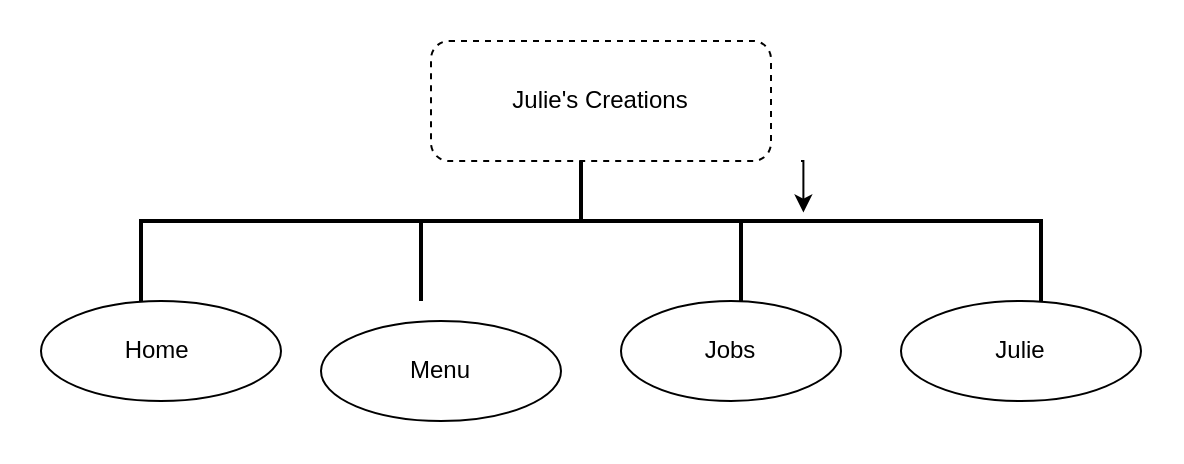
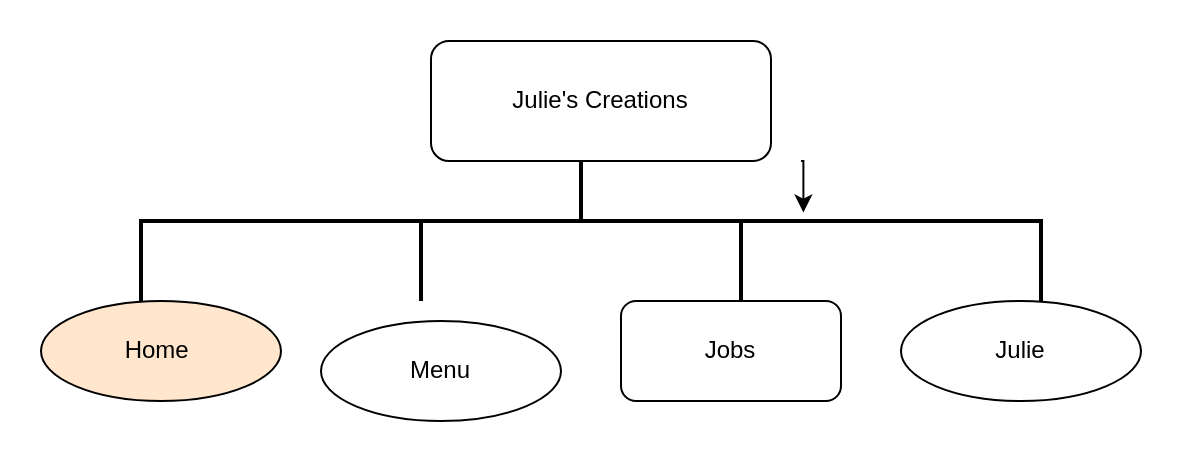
node "Julie's Creations": style dashed -> solid
node "Home": fillcolor #ffffff -> #ffe6cc
node "Jobs": shape ellipse -> rounded rectangle
